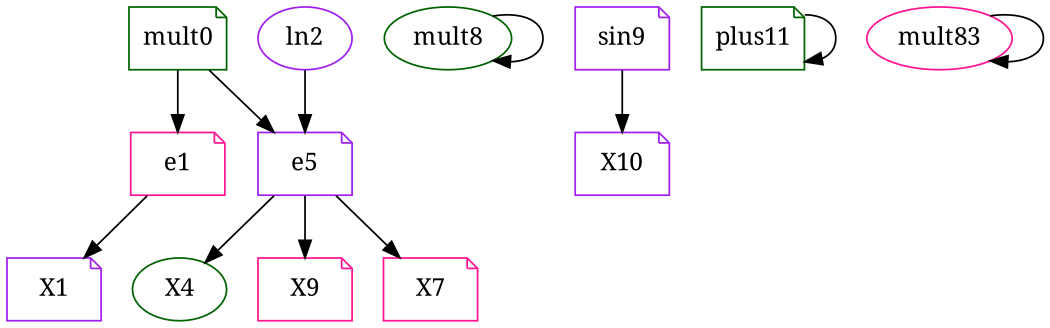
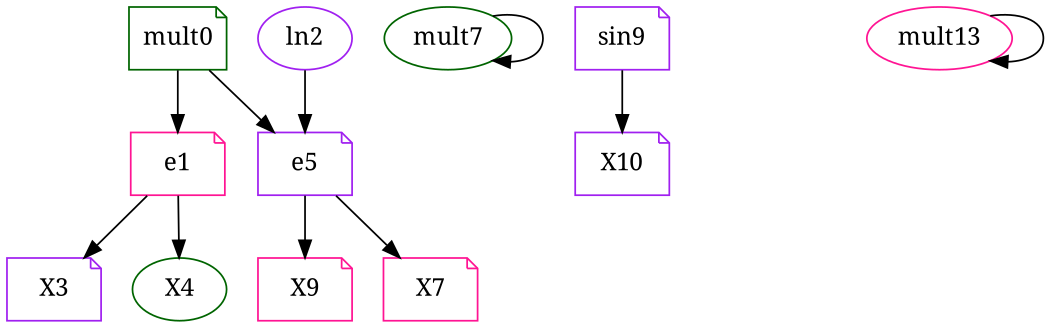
node "mult8": label "mult8" -> "mult7"
node "plus11": removed
node "mult83": label "mult83" -> "mult13"
edge "e5" -> "X4": now "e1" -> "X4"
node "X1": label "X1" -> "X3"
